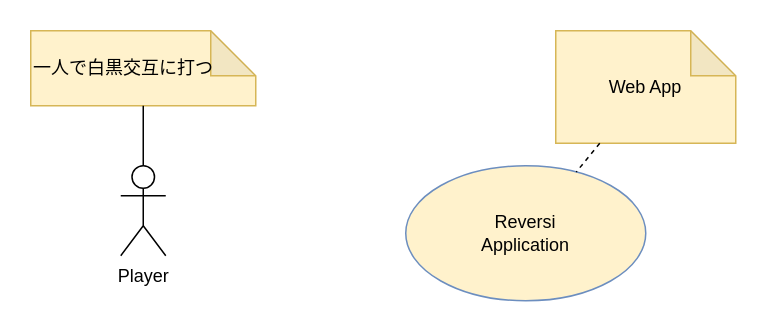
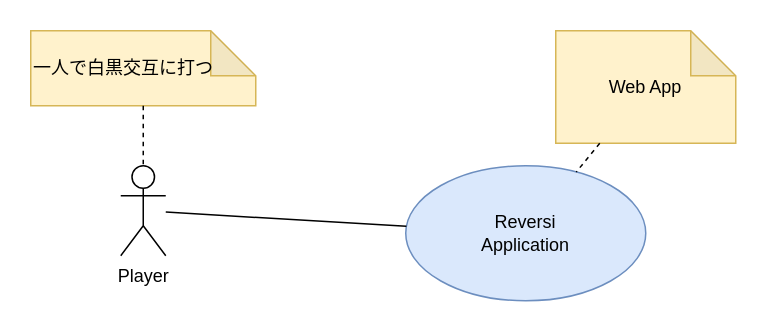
edge "一人で白黒交互に打つ" -- "Player": style solid -> dashed
edge "Player" -- "Reversi Application": added
node "Reversi Application": fillcolor #fff2cc -> #dae8fc
